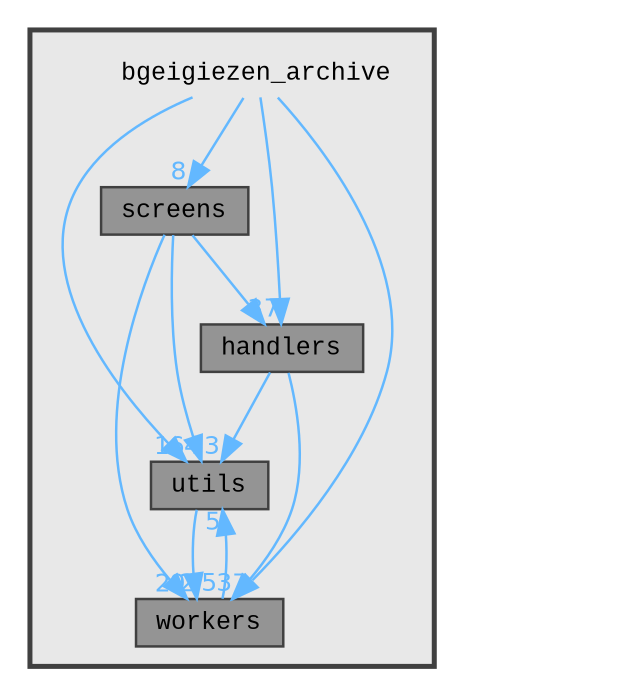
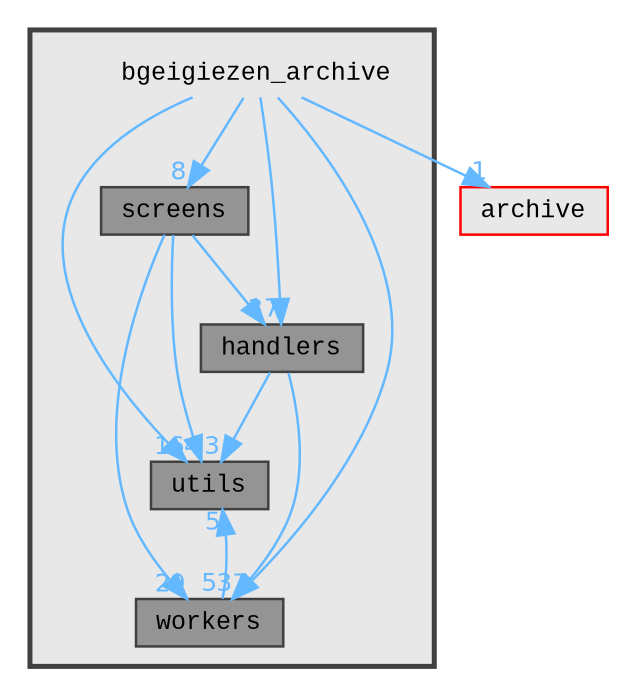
node "archive": added
edge "utils" -> "workers": removed
